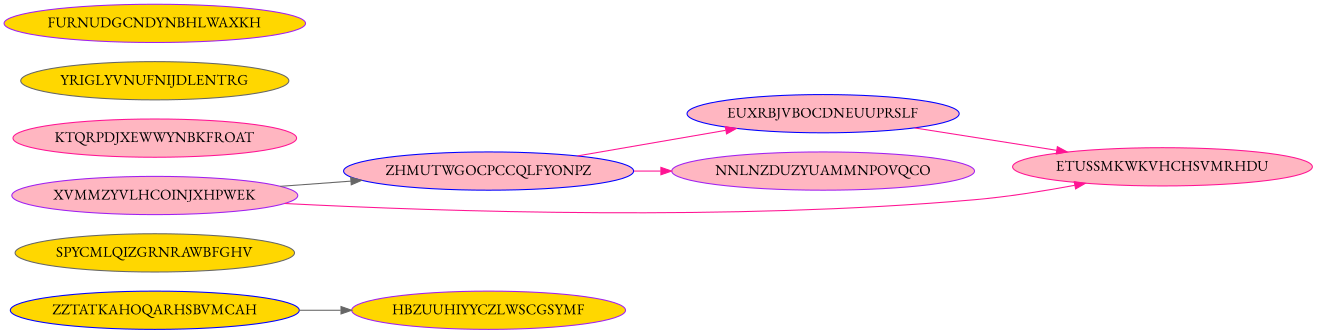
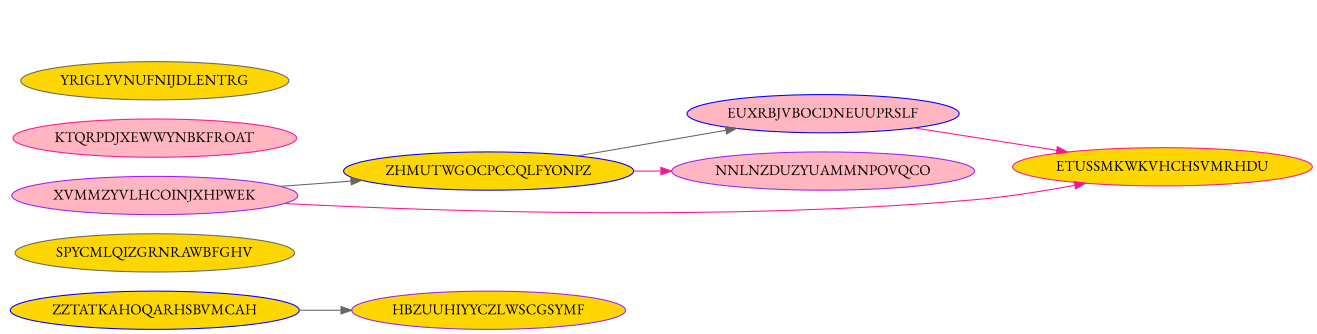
node "FURNUDGCNDYNBHLWAXKH": removed
edge "ZHMUTWGOCPCCQLFYONPZ" -> "EUXRBJVBOCDNEUUPRSLF": color deeppink -> gray40
node "ETUSSMKWKVHCHSVMRHDU": fillcolor lightpink -> gold
node "ZHMUTWGOCPCCQLFYONPZ": fillcolor lightpink -> gold
